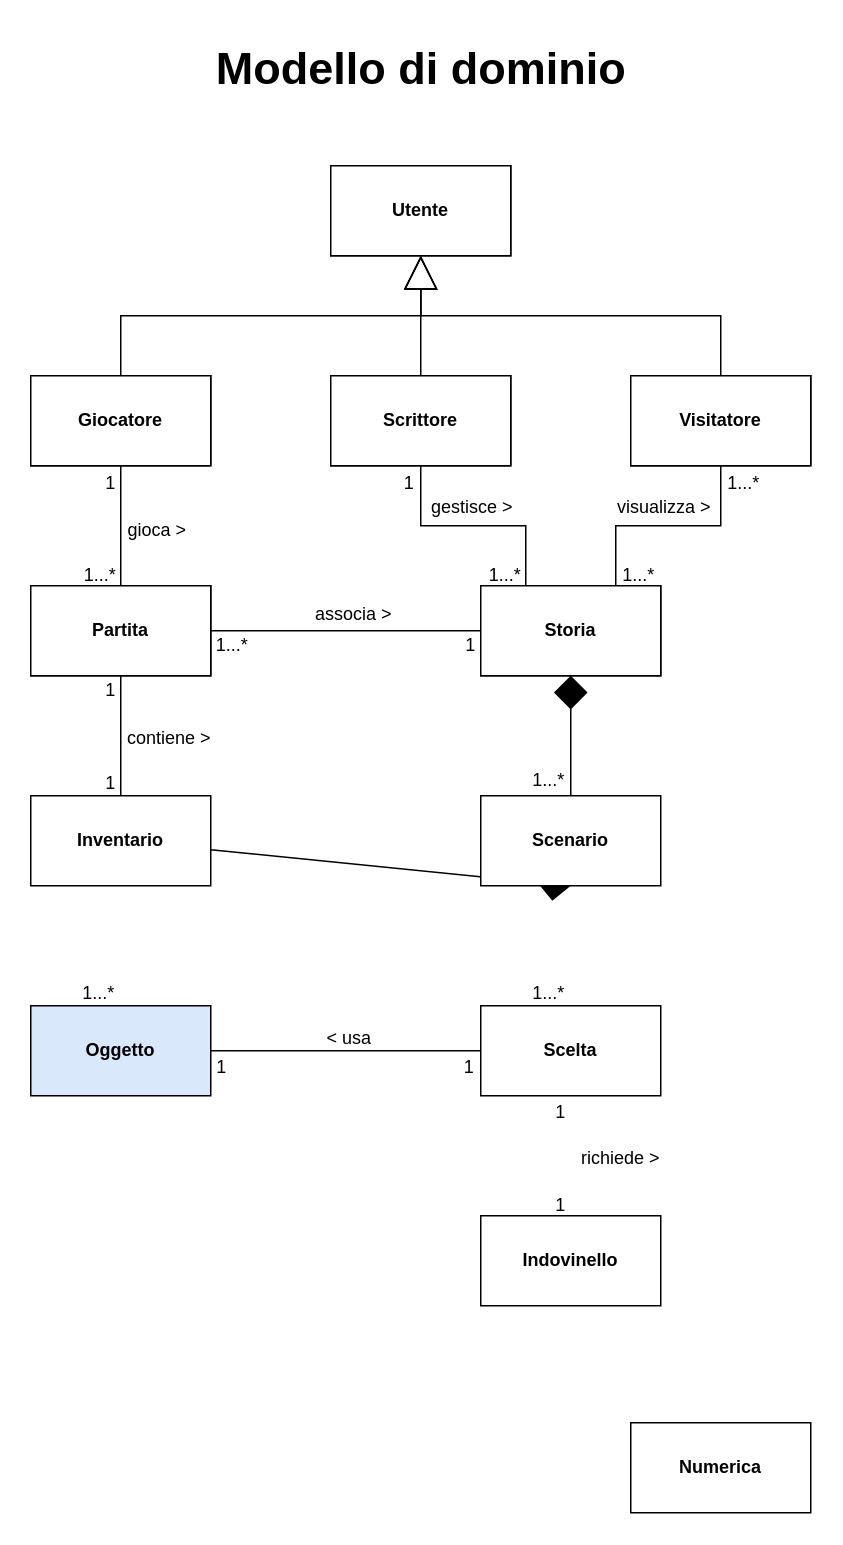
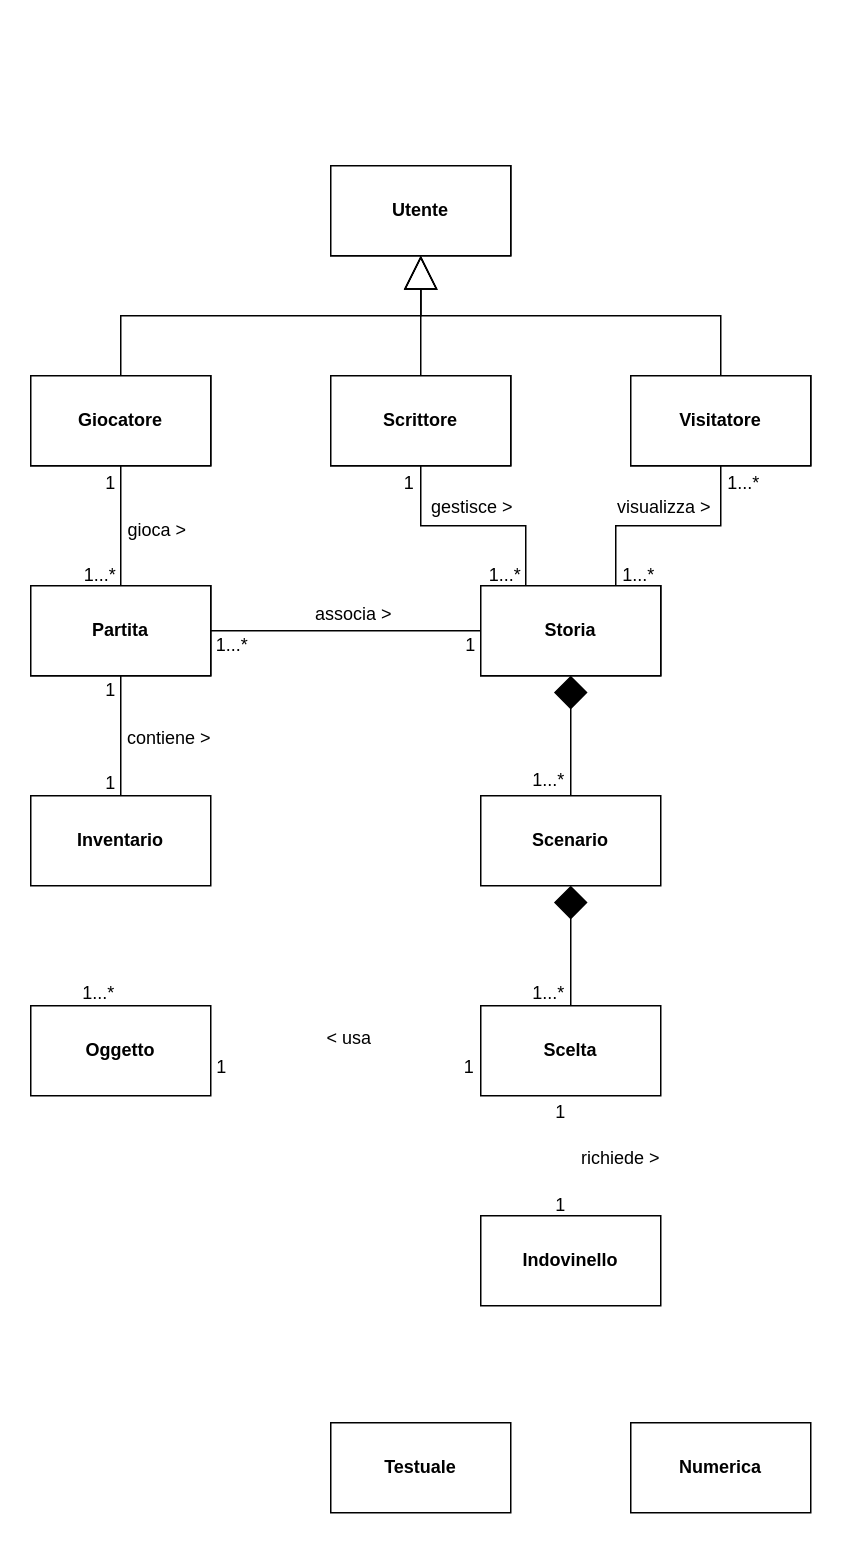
node "Modello di dominio": removed
edge "Inventario" -> "Scenario": now "Scelta" -> "Scenario"
node "Oggetto": fillcolor #dae8fc -> #ffffff
edge "Oggetto" -- "Scelta": removed
node "Testuale": added
